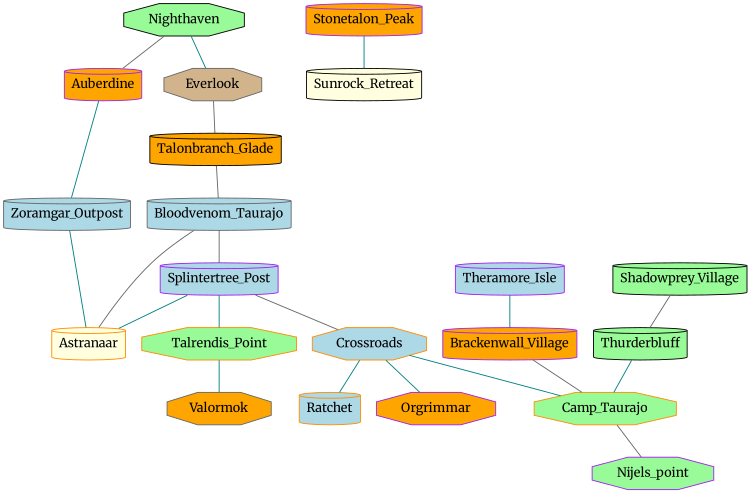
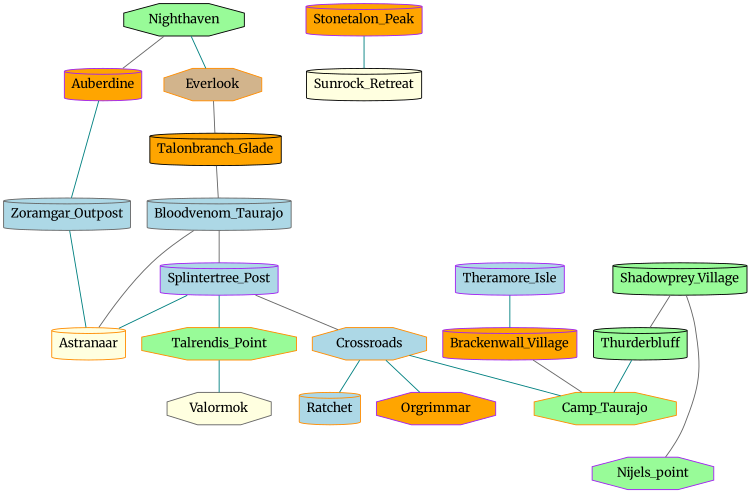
node "Everlook": color gray40 -> darkorange
node "Valormok": fillcolor orange -> lightyellow
edge "Camp_Taurajo" -- "Nijels_point": now "Shadowprey_Village" -- "Nijels_point"
